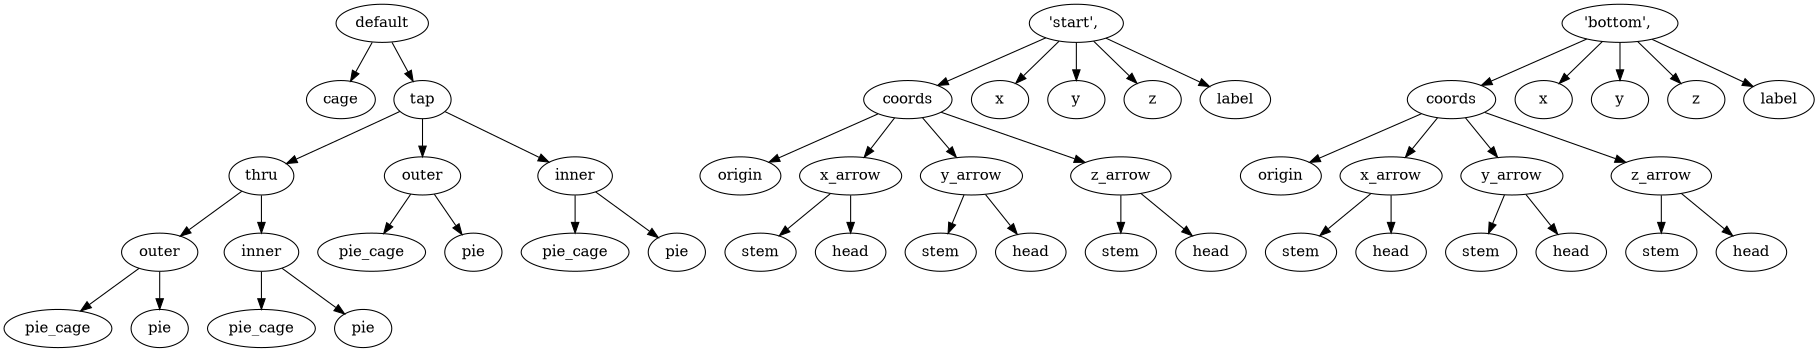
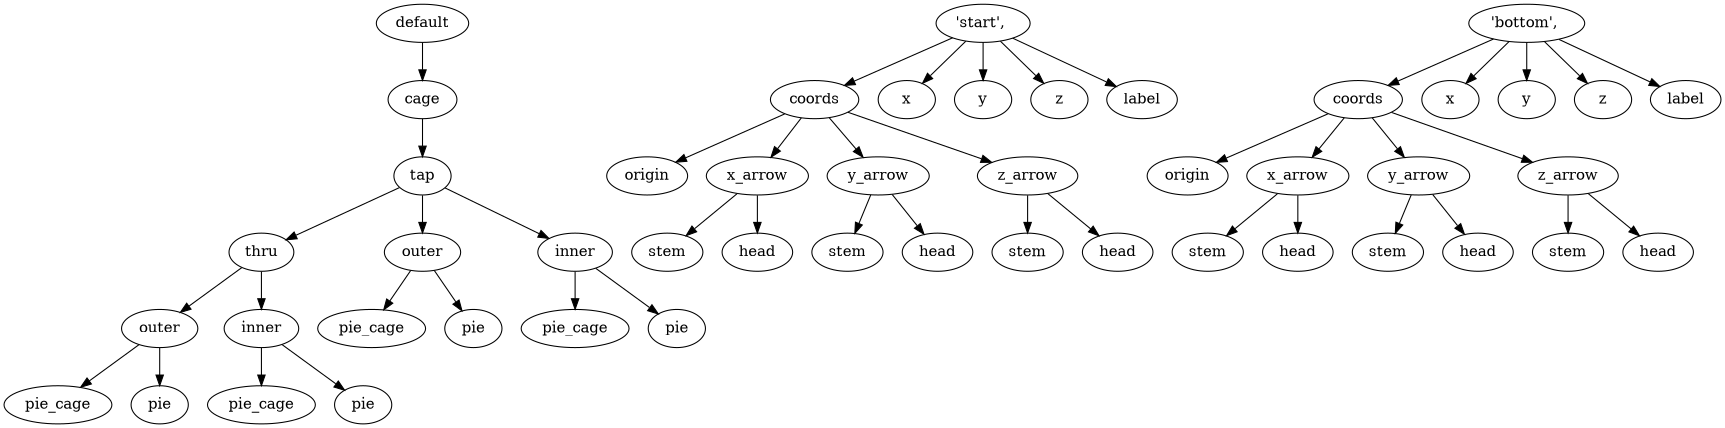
edge "default" -> "tap": now "cage" -> "tap"
